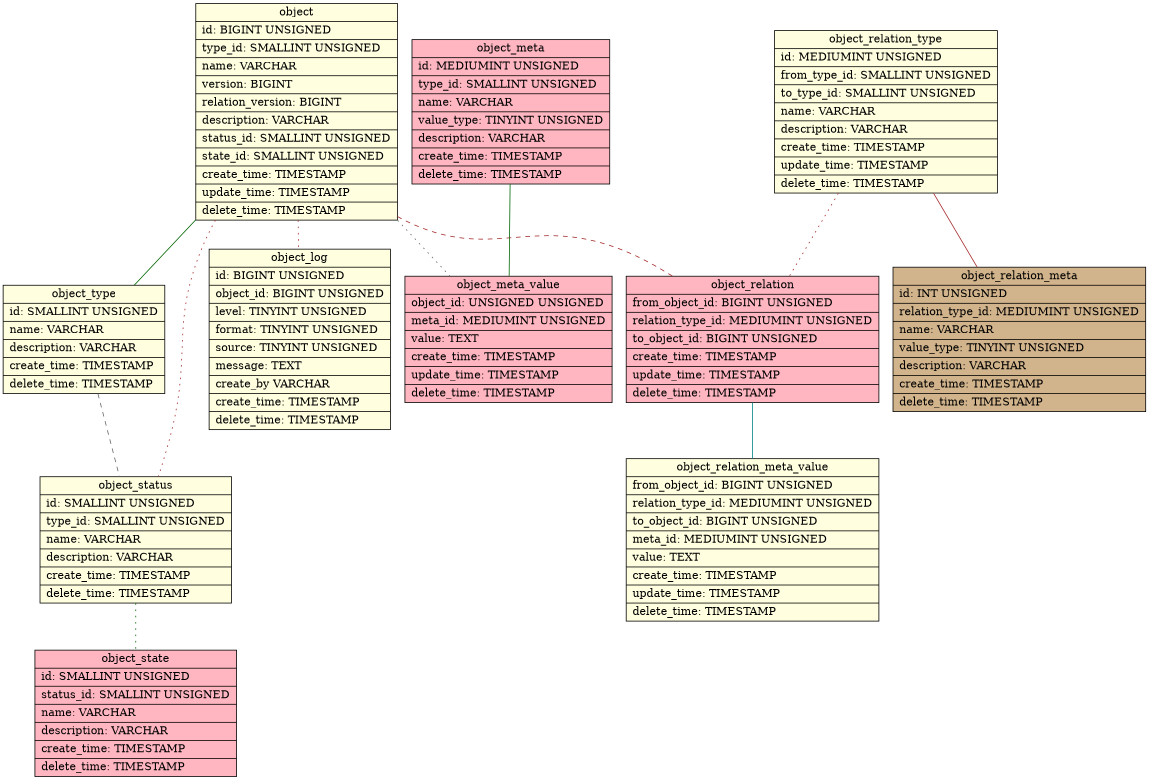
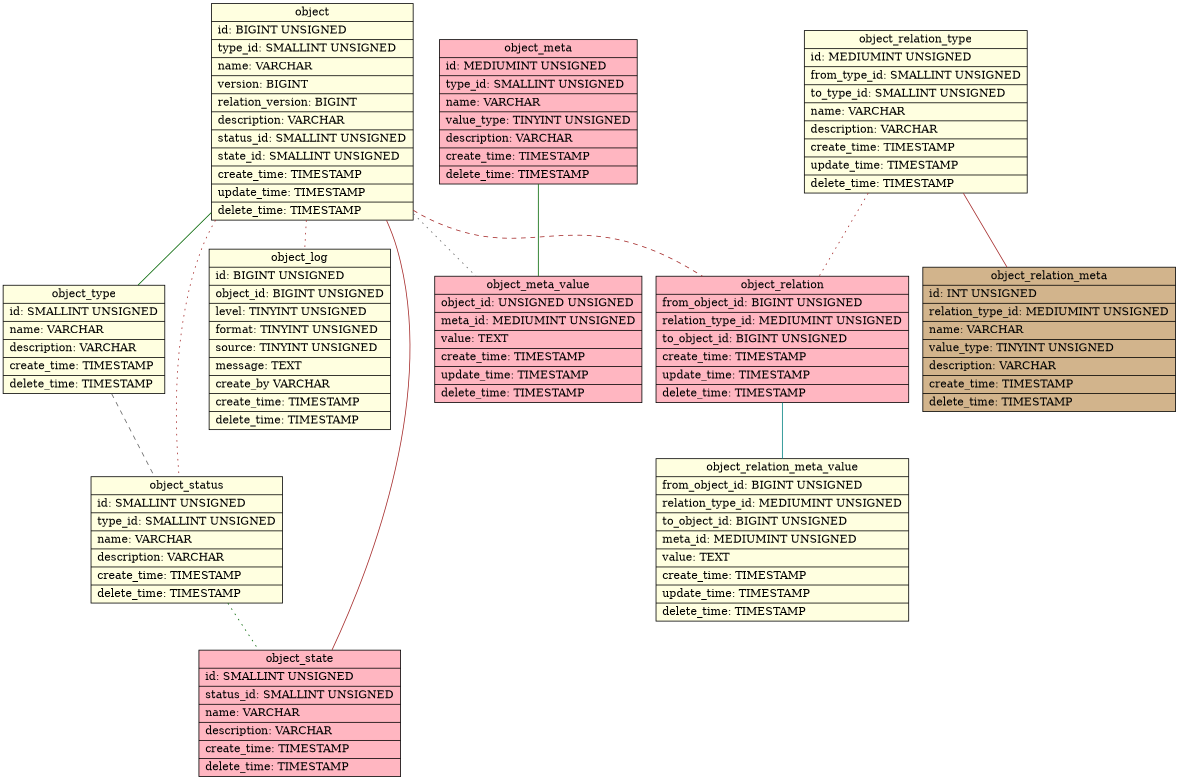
edge "object" -- "object_state": added
